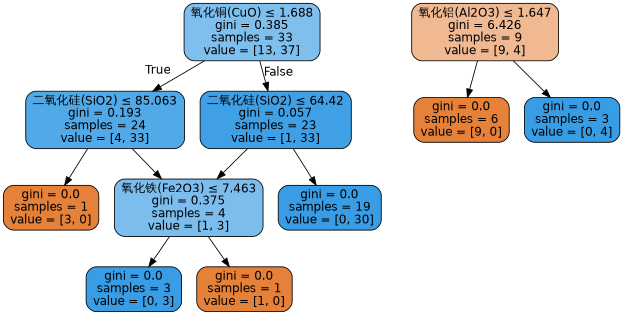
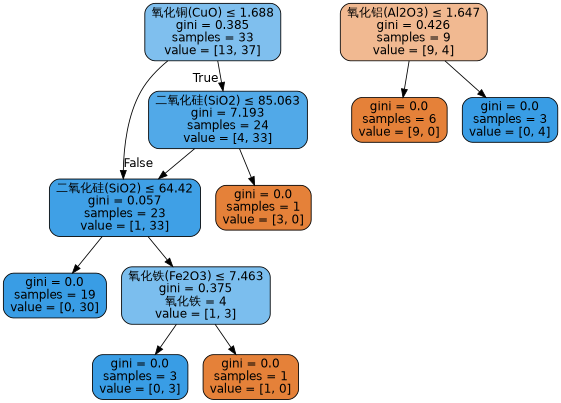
node "氧化铝(Al2O3) ≤ 1.647": text "gini = 6.426" -> "gini = 0.426"
node "二氧化硅(SiO2) ≤ 85.063": text "gini = 0.193" -> "gini = 7.193"
edge "二氧化硅(SiO2) ≤ 85.063" -> "氧化铁(Fe2O3) ≤ 7.463": now "二氧化硅(SiO2) ≤ 85.063" -> "二氧化硅(SiO2) ≤ 64.42"
node "氧化铁(Fe2O3) ≤ 7.463": text "samples = 4" -> "氧化铁 = 4"
